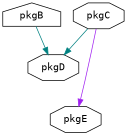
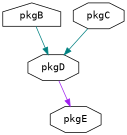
edge "pkgC" -> "pkgE": now "pkgD" -> "pkgE"
